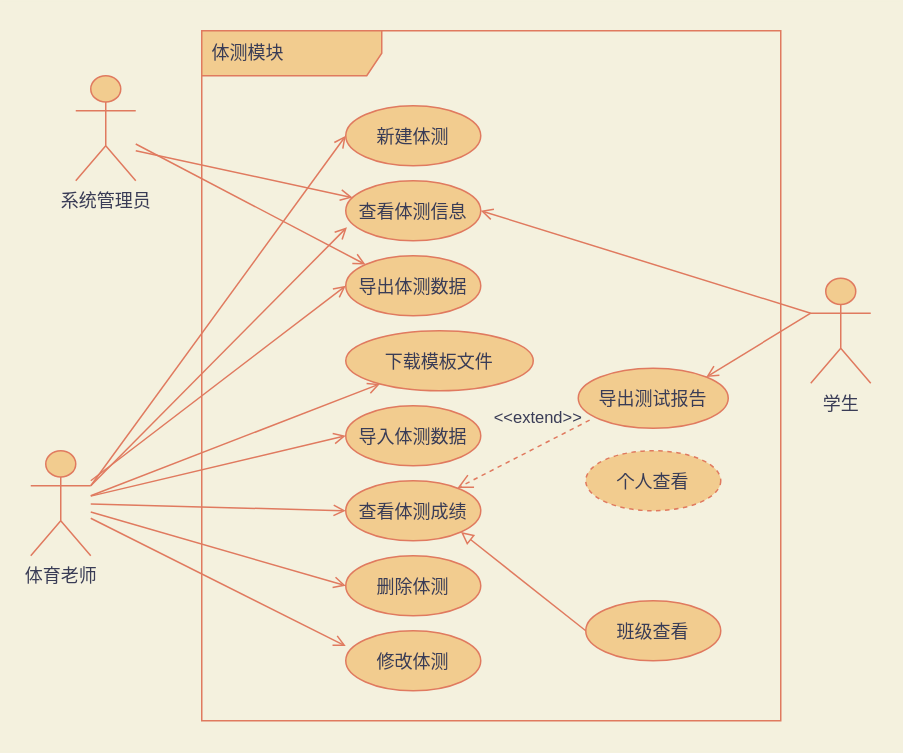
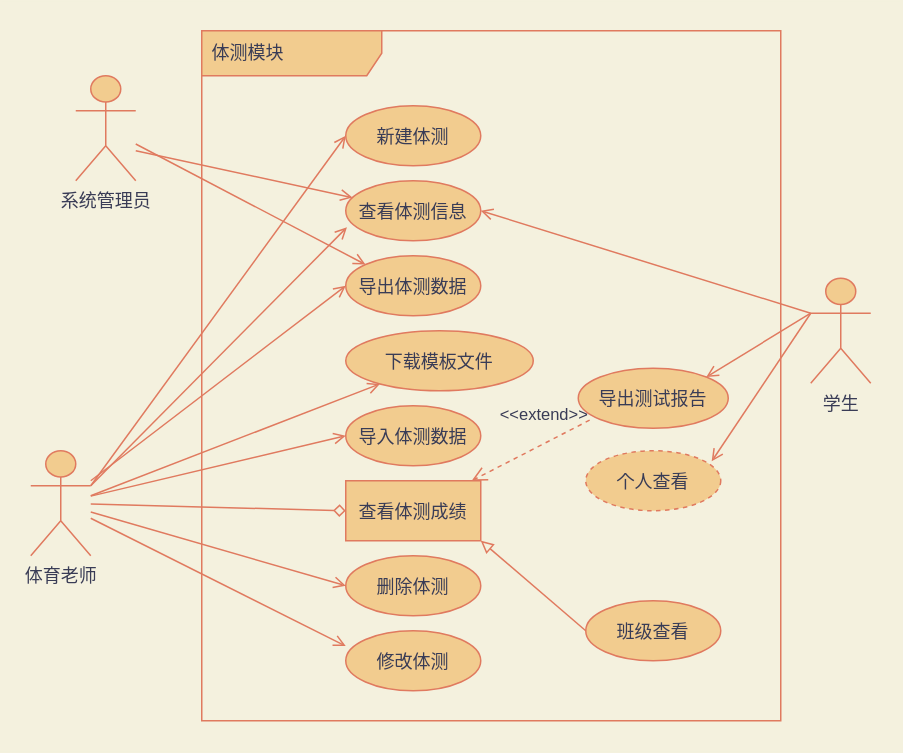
edge "学生" -> "个人查看": added
edge "体育老师" -> "查看体测成绩": arrowhead open -> diamond
node "查看体测成绩": shape ellipse -> rectangle
